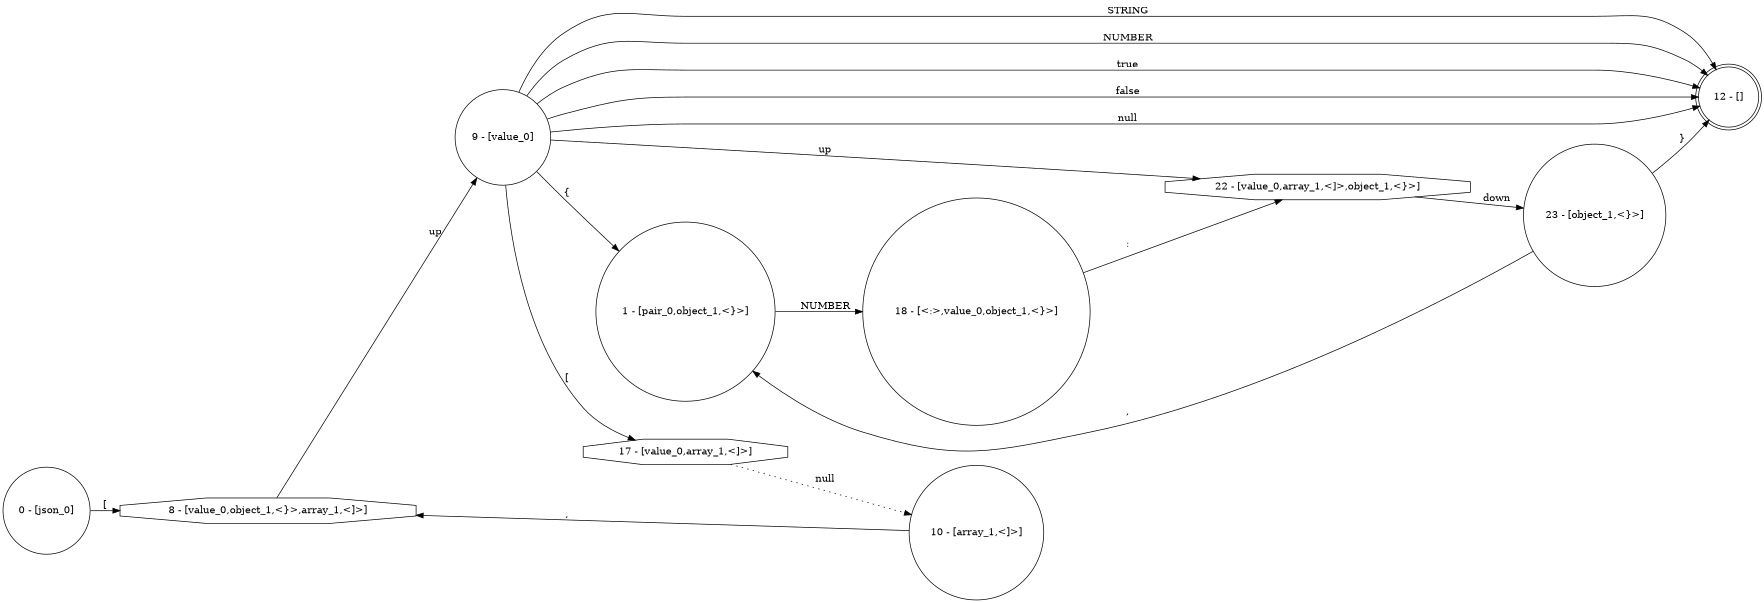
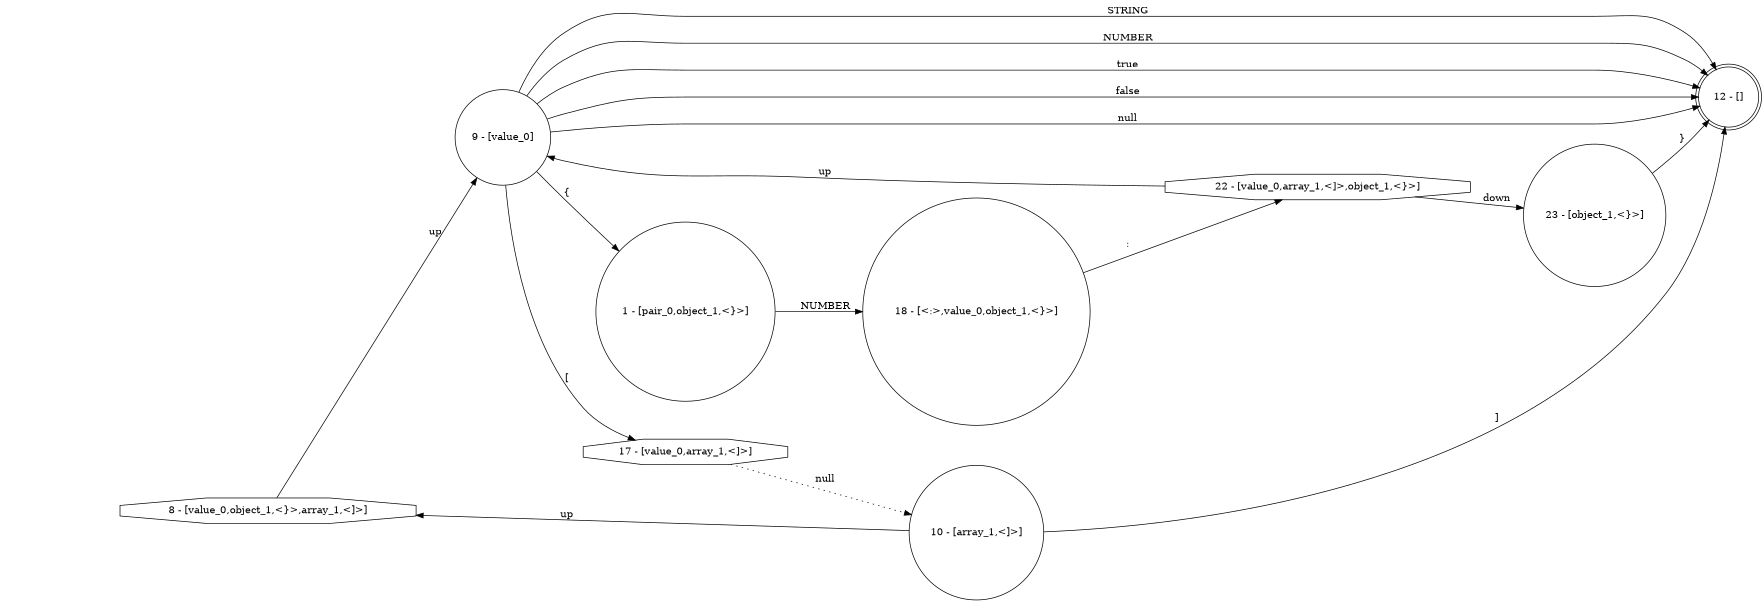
edge "9 - [value_0]" -> "22 - [value_0,array_1,<]>,object_1,<}>]": reversed
edge "23 - [object_1,<}>]" -> "1 - [pair_0,object_1,<}>]": removed, label ","
edge "10 - [array_1,<]>]" -> "12 - []": added, label "]"
node "0 - [json_0]": removed
edge "10 - [array_1,<]>]" -> "8 - [value_0,object_1,<}>,array_1,<]>]": label "," -> "up"
